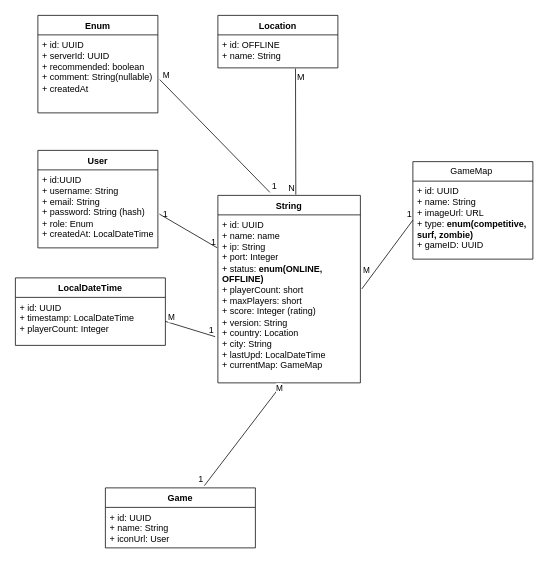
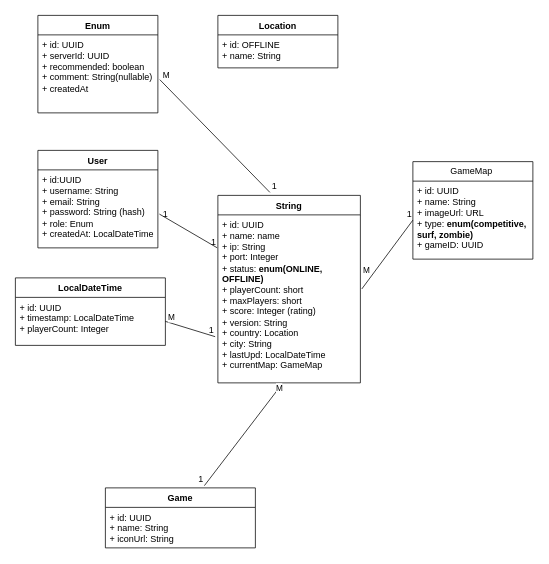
edge "+ id: OFFLINE + name: String" -- "String": removed, labels "M", "N"
node "+ id: UUID + name: String + iconUrl: User": label "+ id: UUID + name: String + iconUrl: User" -> "+ id: UUID + name: String + iconUrl: String"
